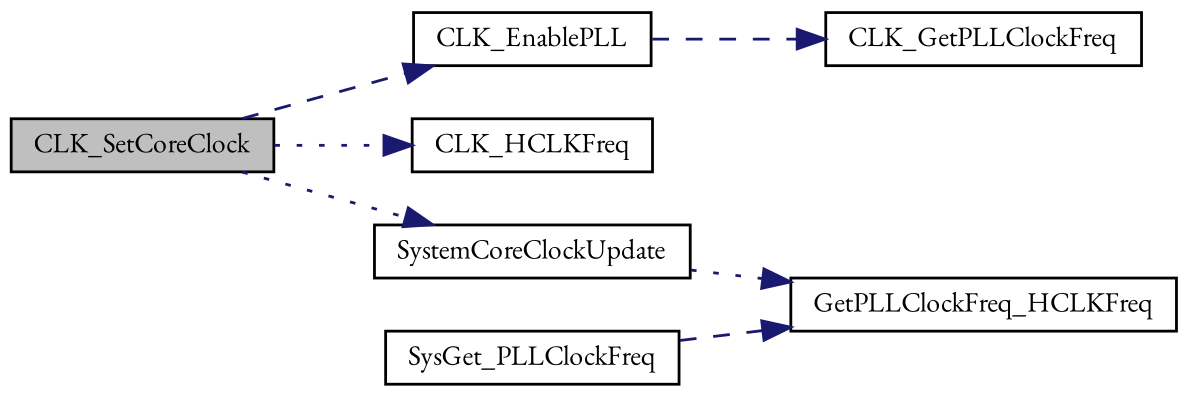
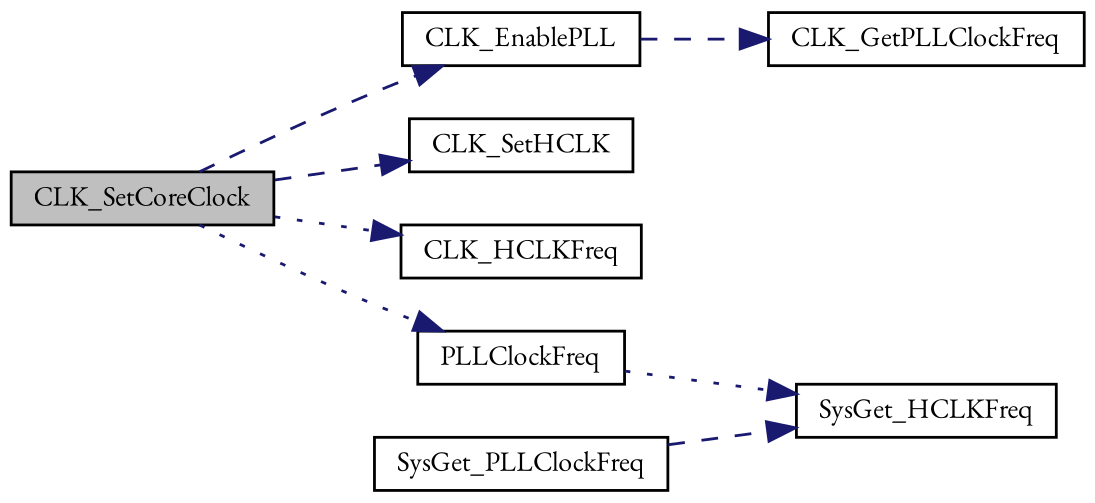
node "CLK_SetHCLK": added
node "SystemCoreClockUpdate": label "SystemCoreClockUpdate" -> "PLLClockFreq"
node "GetPLLClockFreq_HCLKFreq": label "GetPLLClockFreq_HCLKFreq" -> "SysGet_HCLKFreq"
